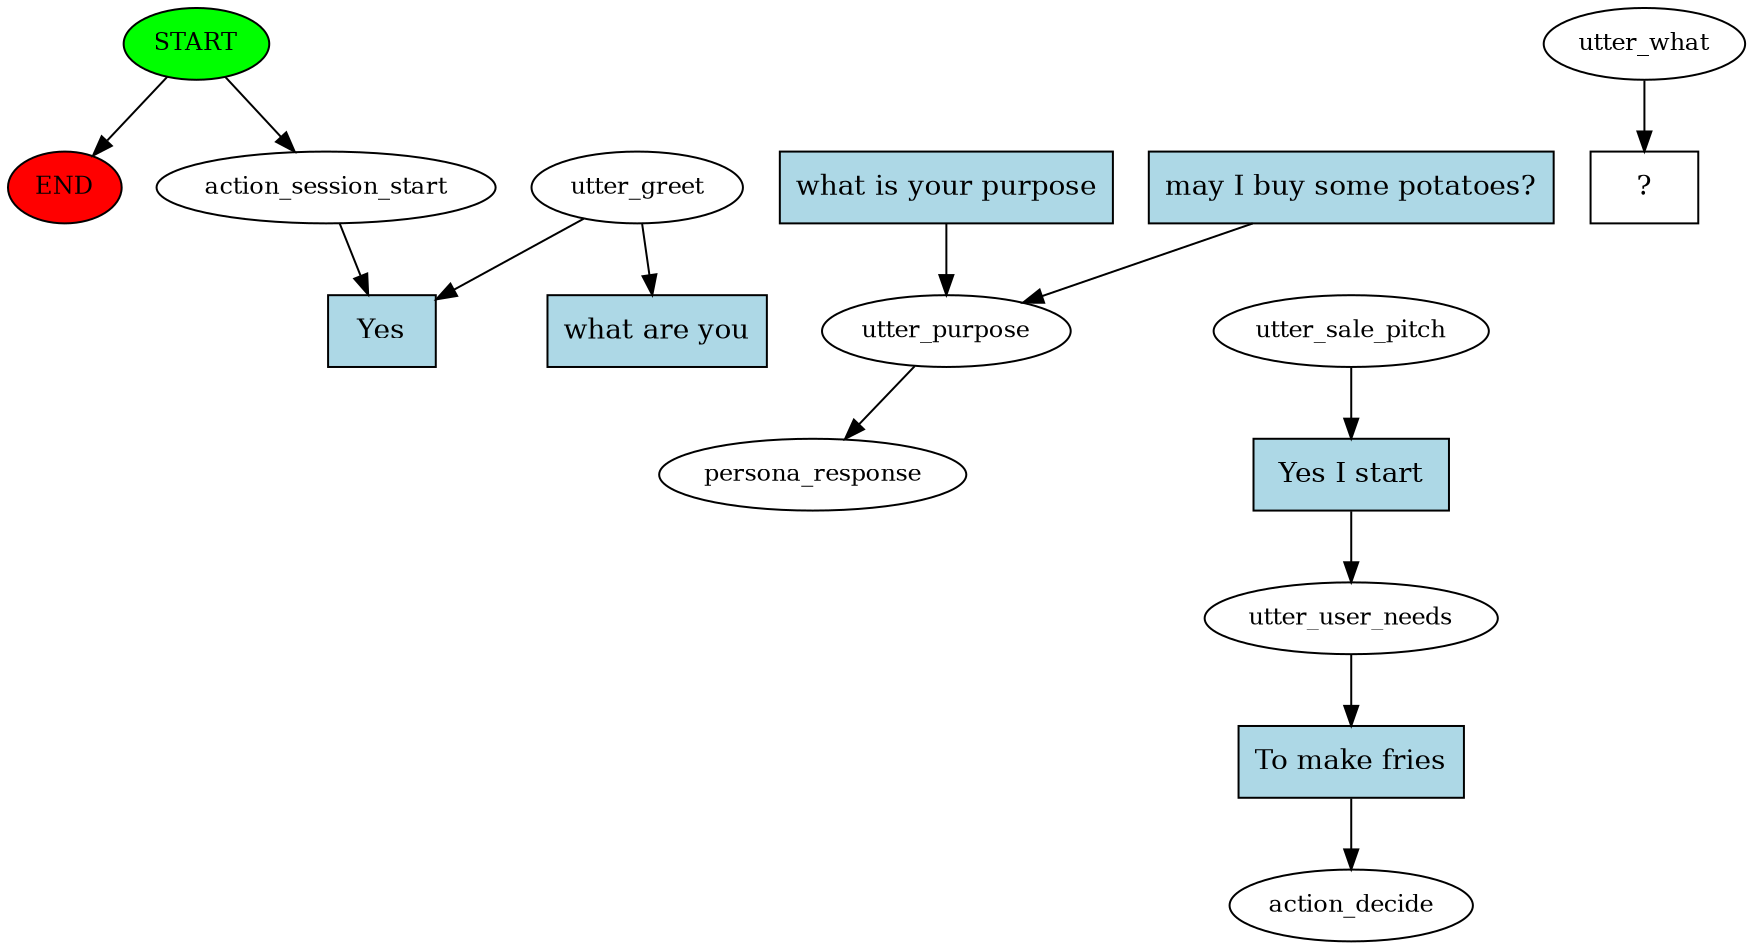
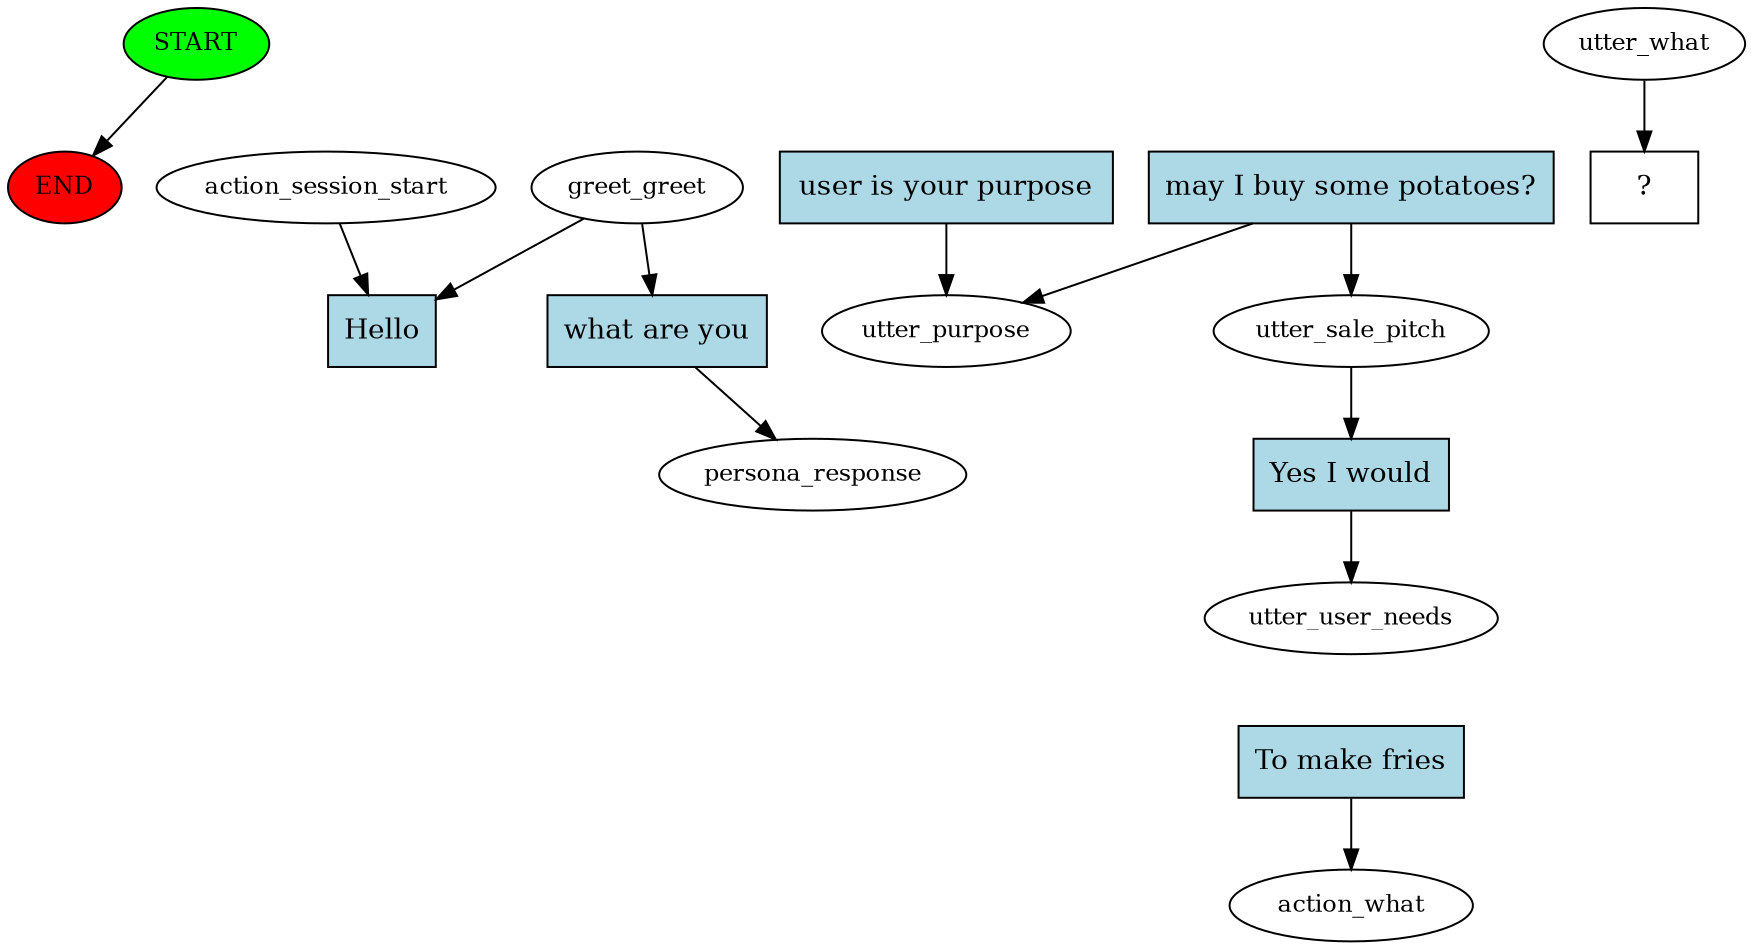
edge "START" -> "action_session_start": removed
node "utter_greet": label "utter_greet" -> "greet_greet"
node "what is your purpose": label "what is your purpose" -> "user is your purpose"
edge "may I buy some potatoes?" -> "utter_sale_pitch": added
node "Yes": label "Yes" -> "Hello"
edge "utter_purpose" -> "persona_response": now "what are you" -> "persona_response"
node "Yes I start": label "Yes I start" -> "Yes I would"
edge "utter_user_needs" -> "To make fries": removed
node "action_decide": label "action_decide" -> "action_what"
